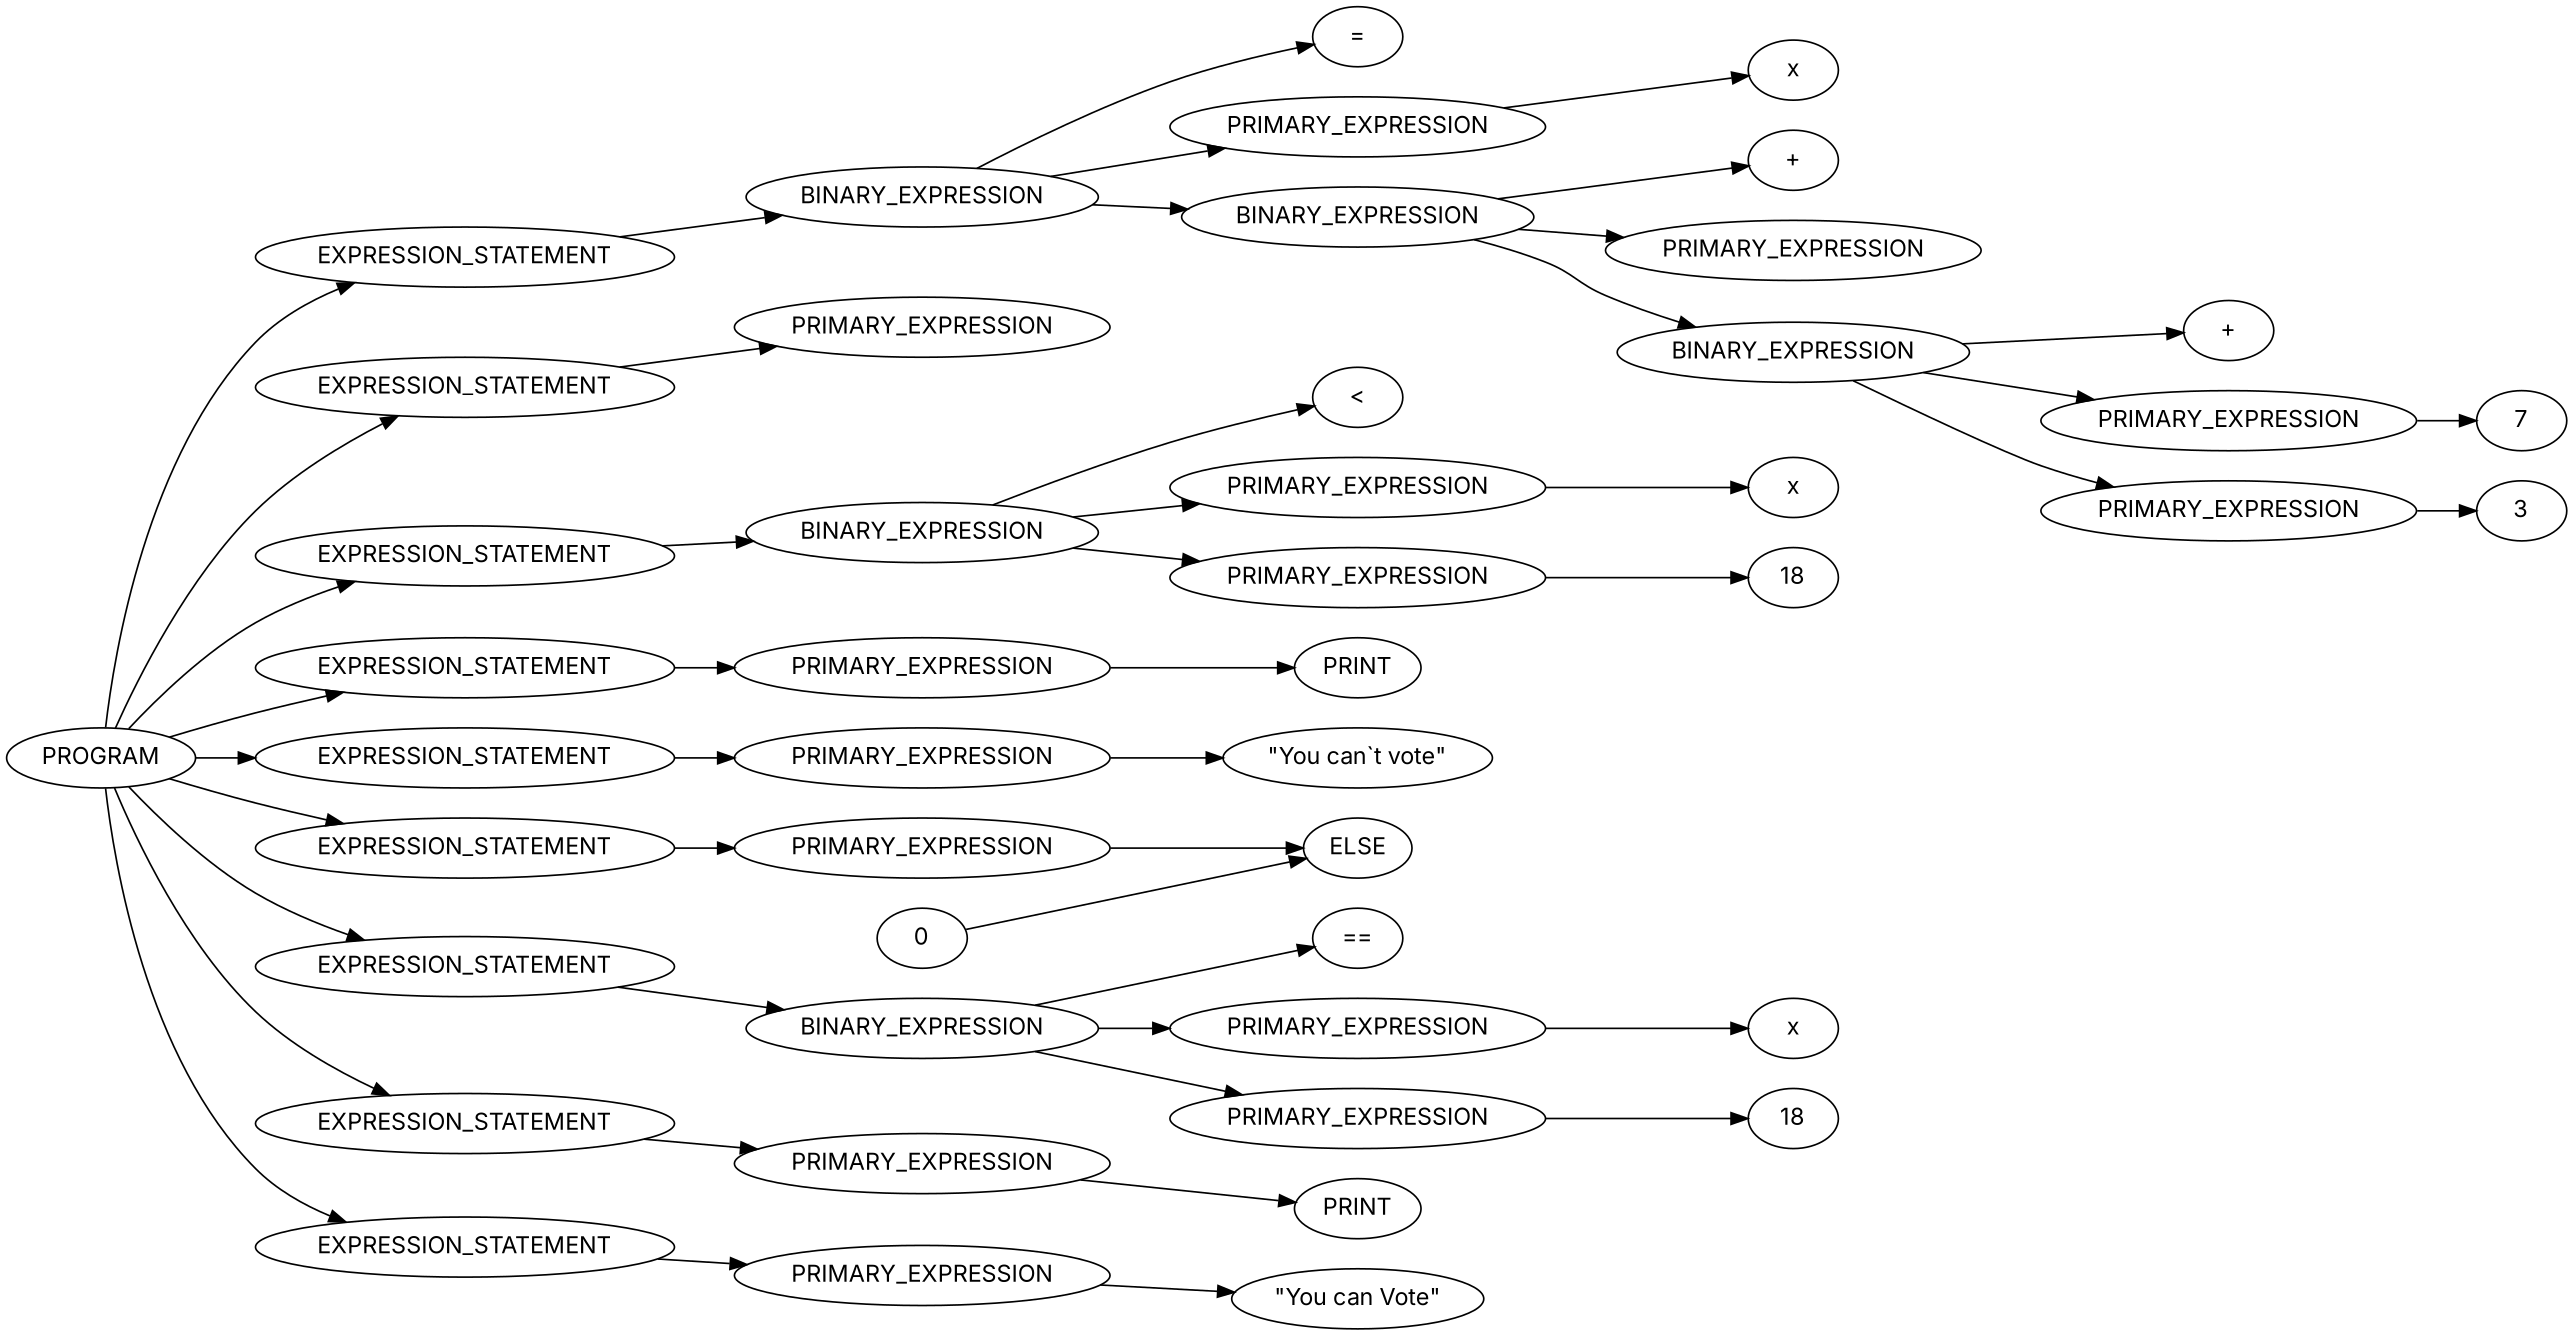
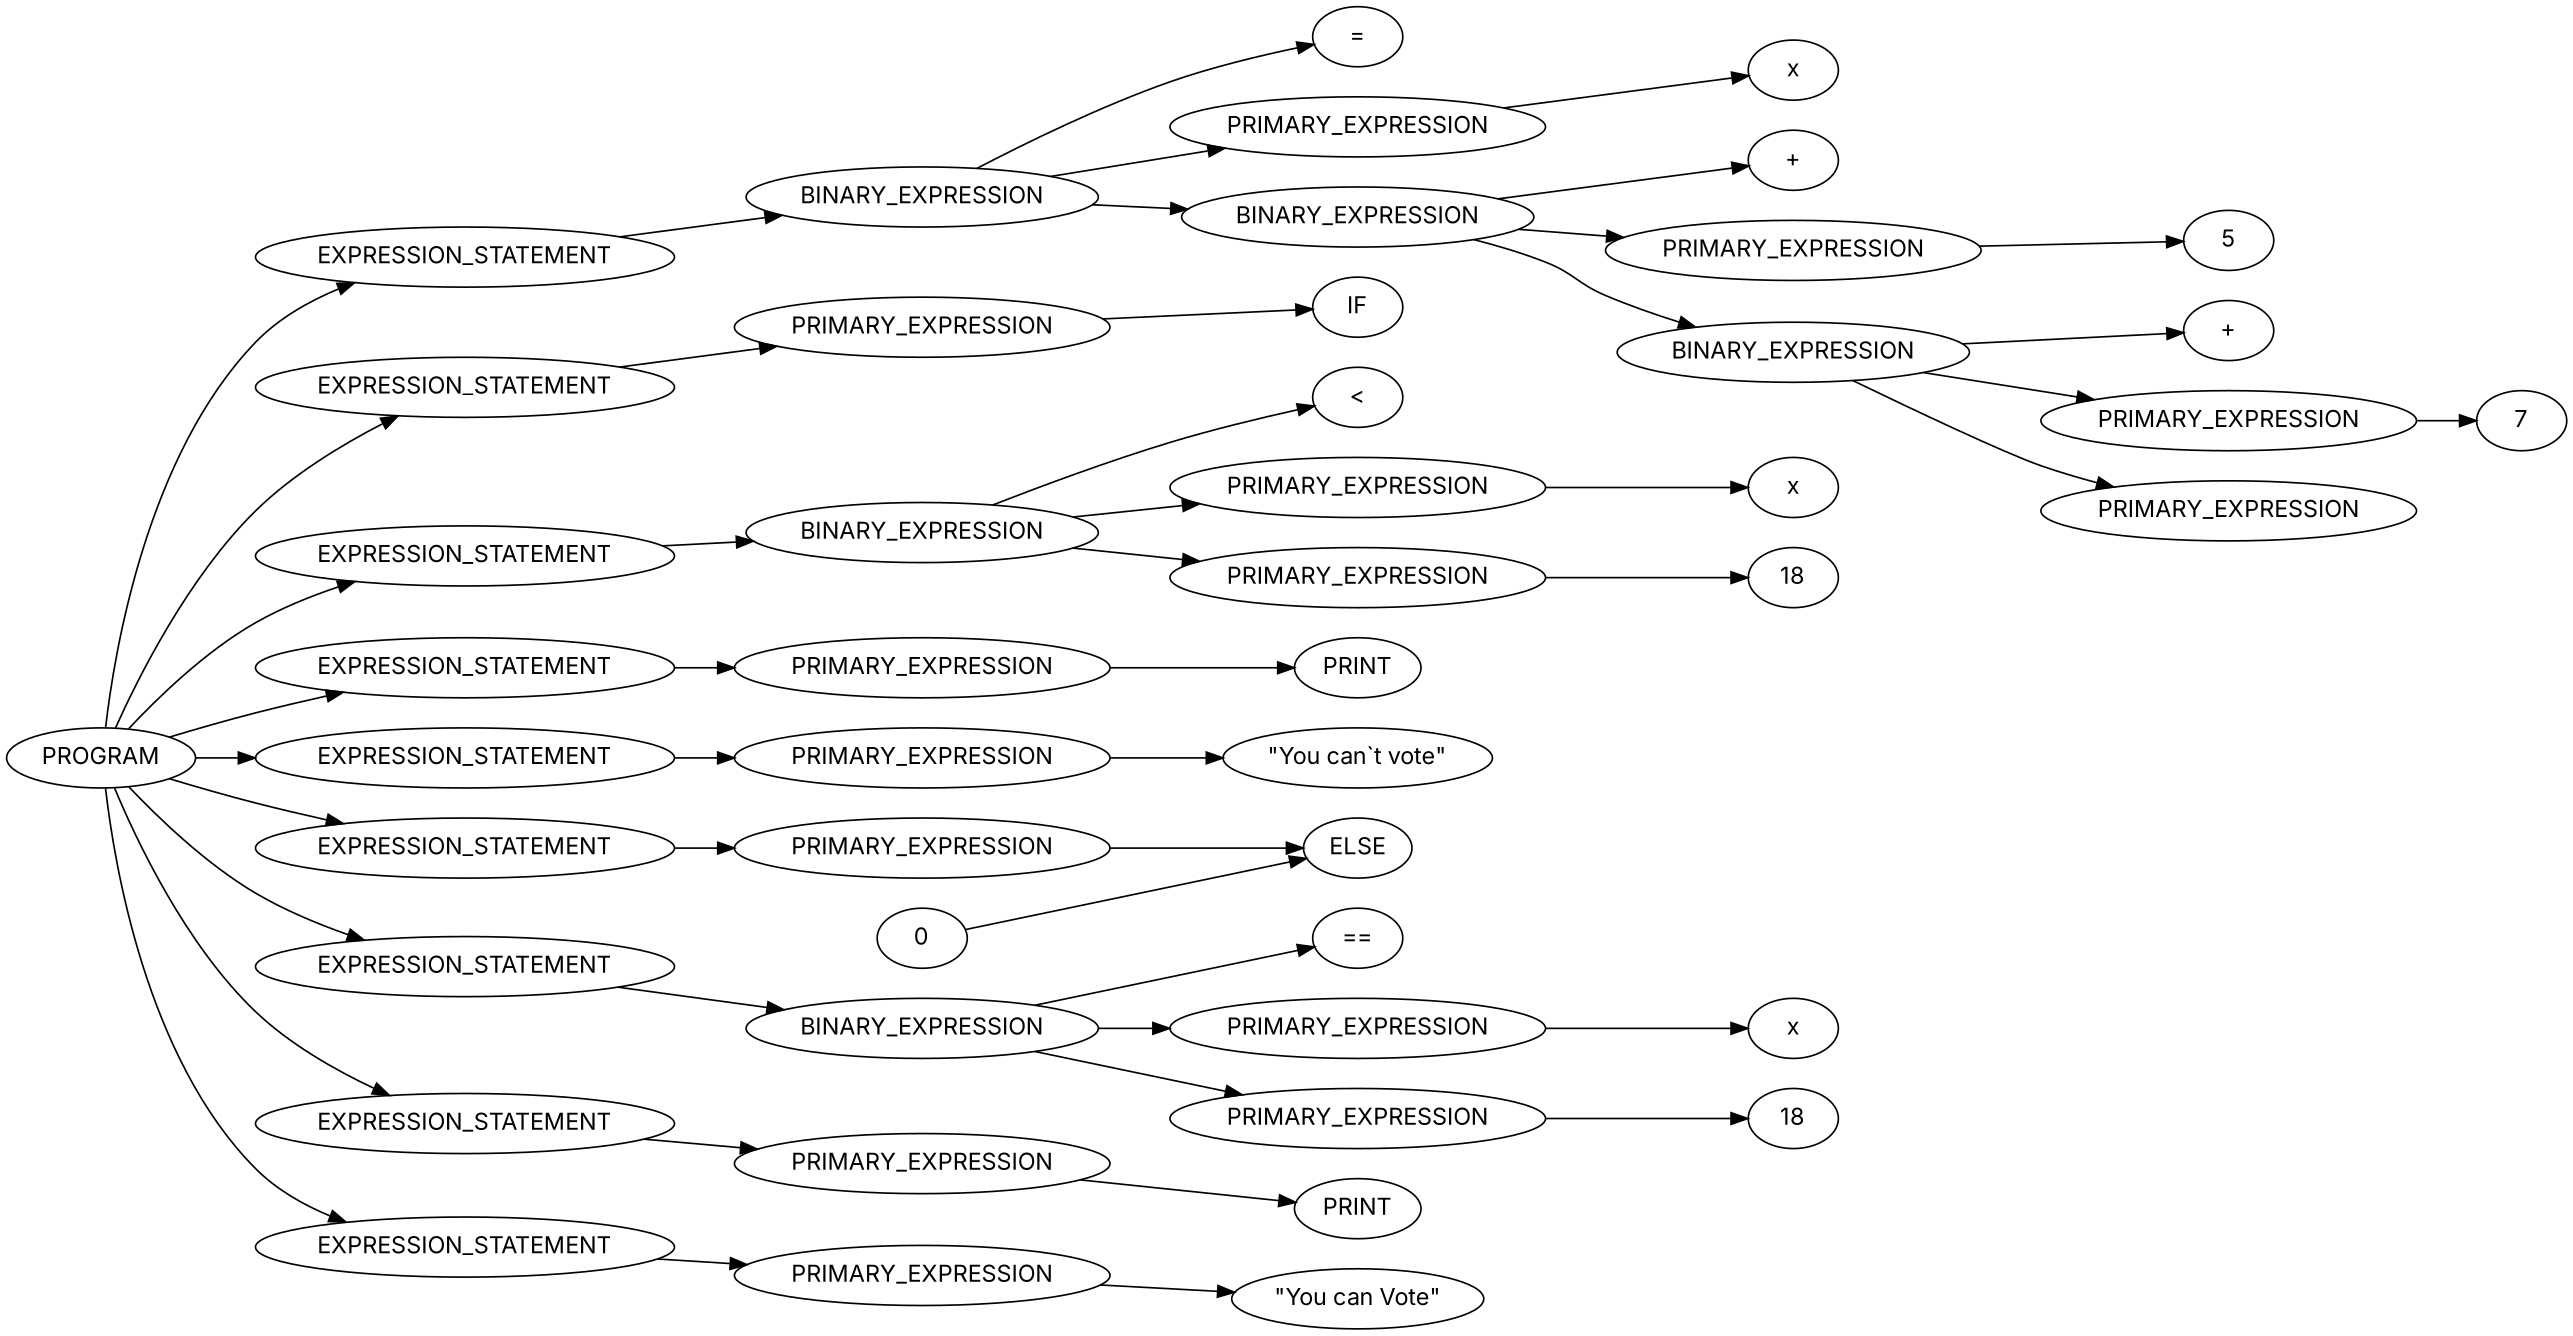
node "5": added
node "IF": added
node "3": removed
